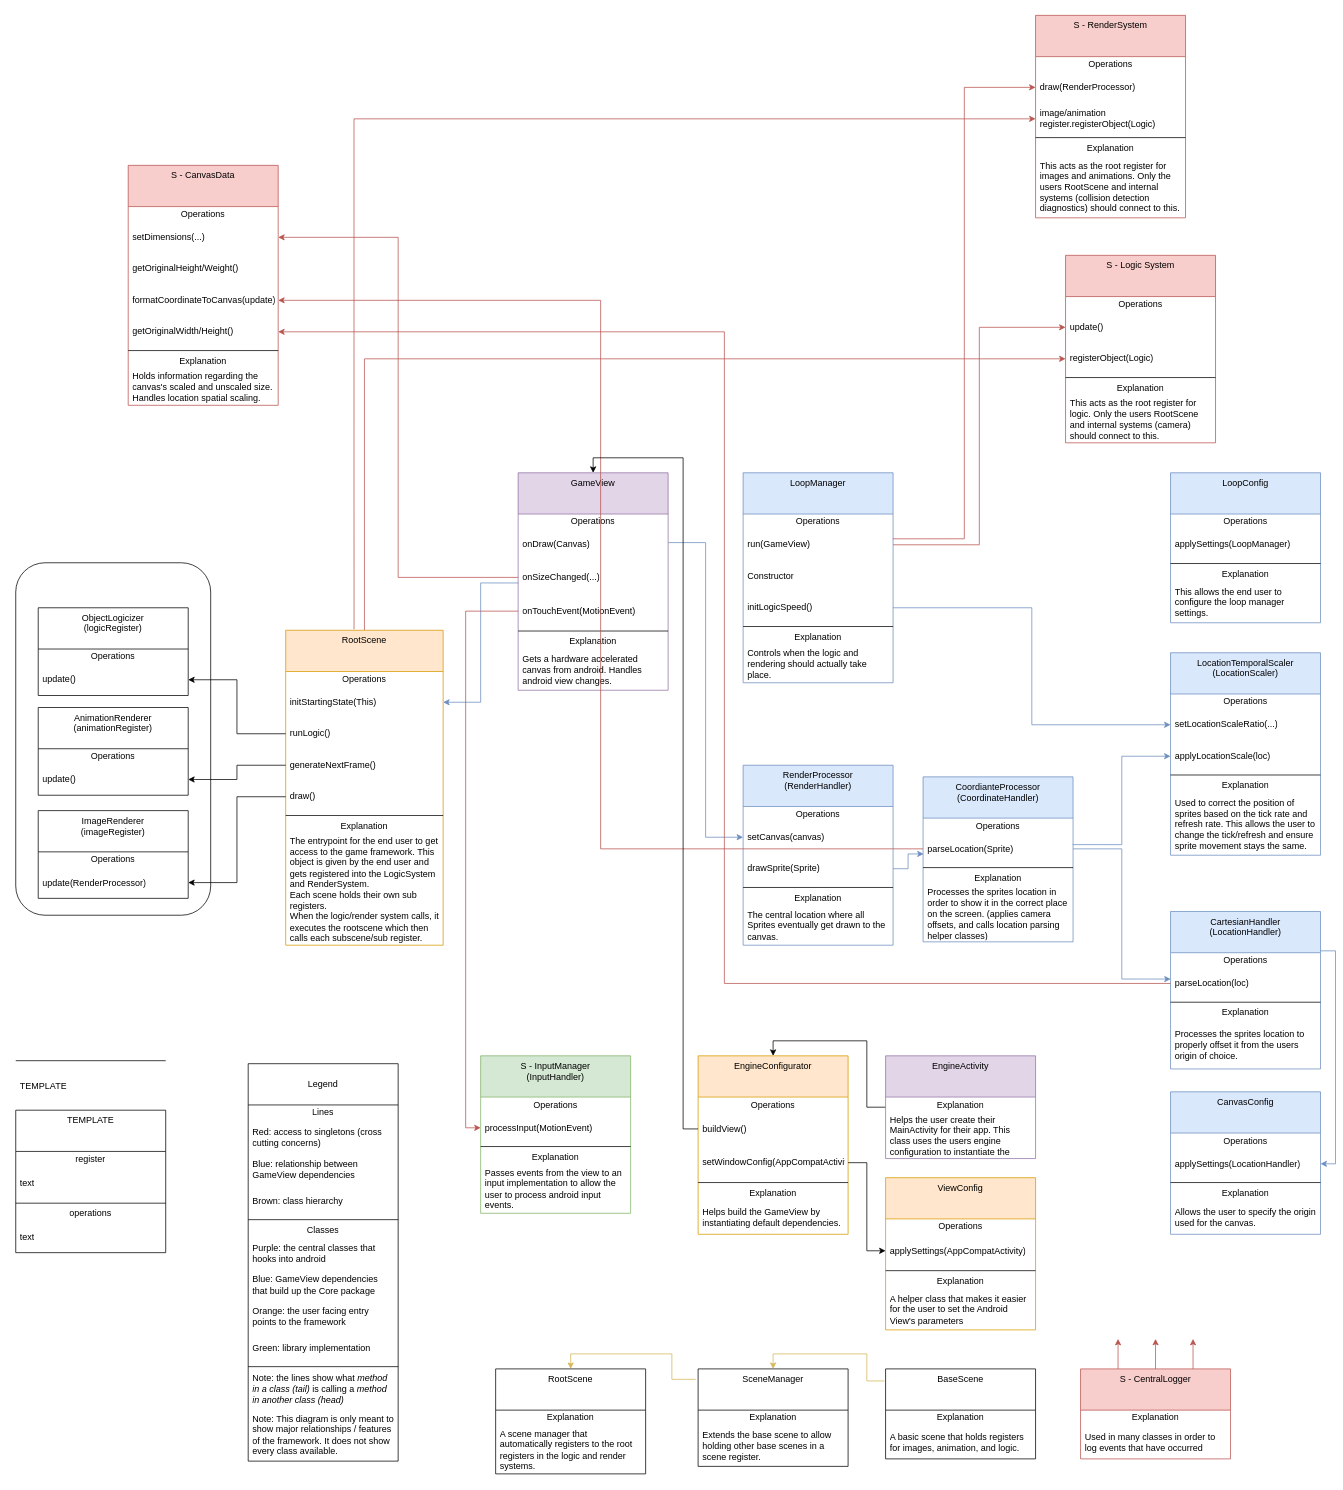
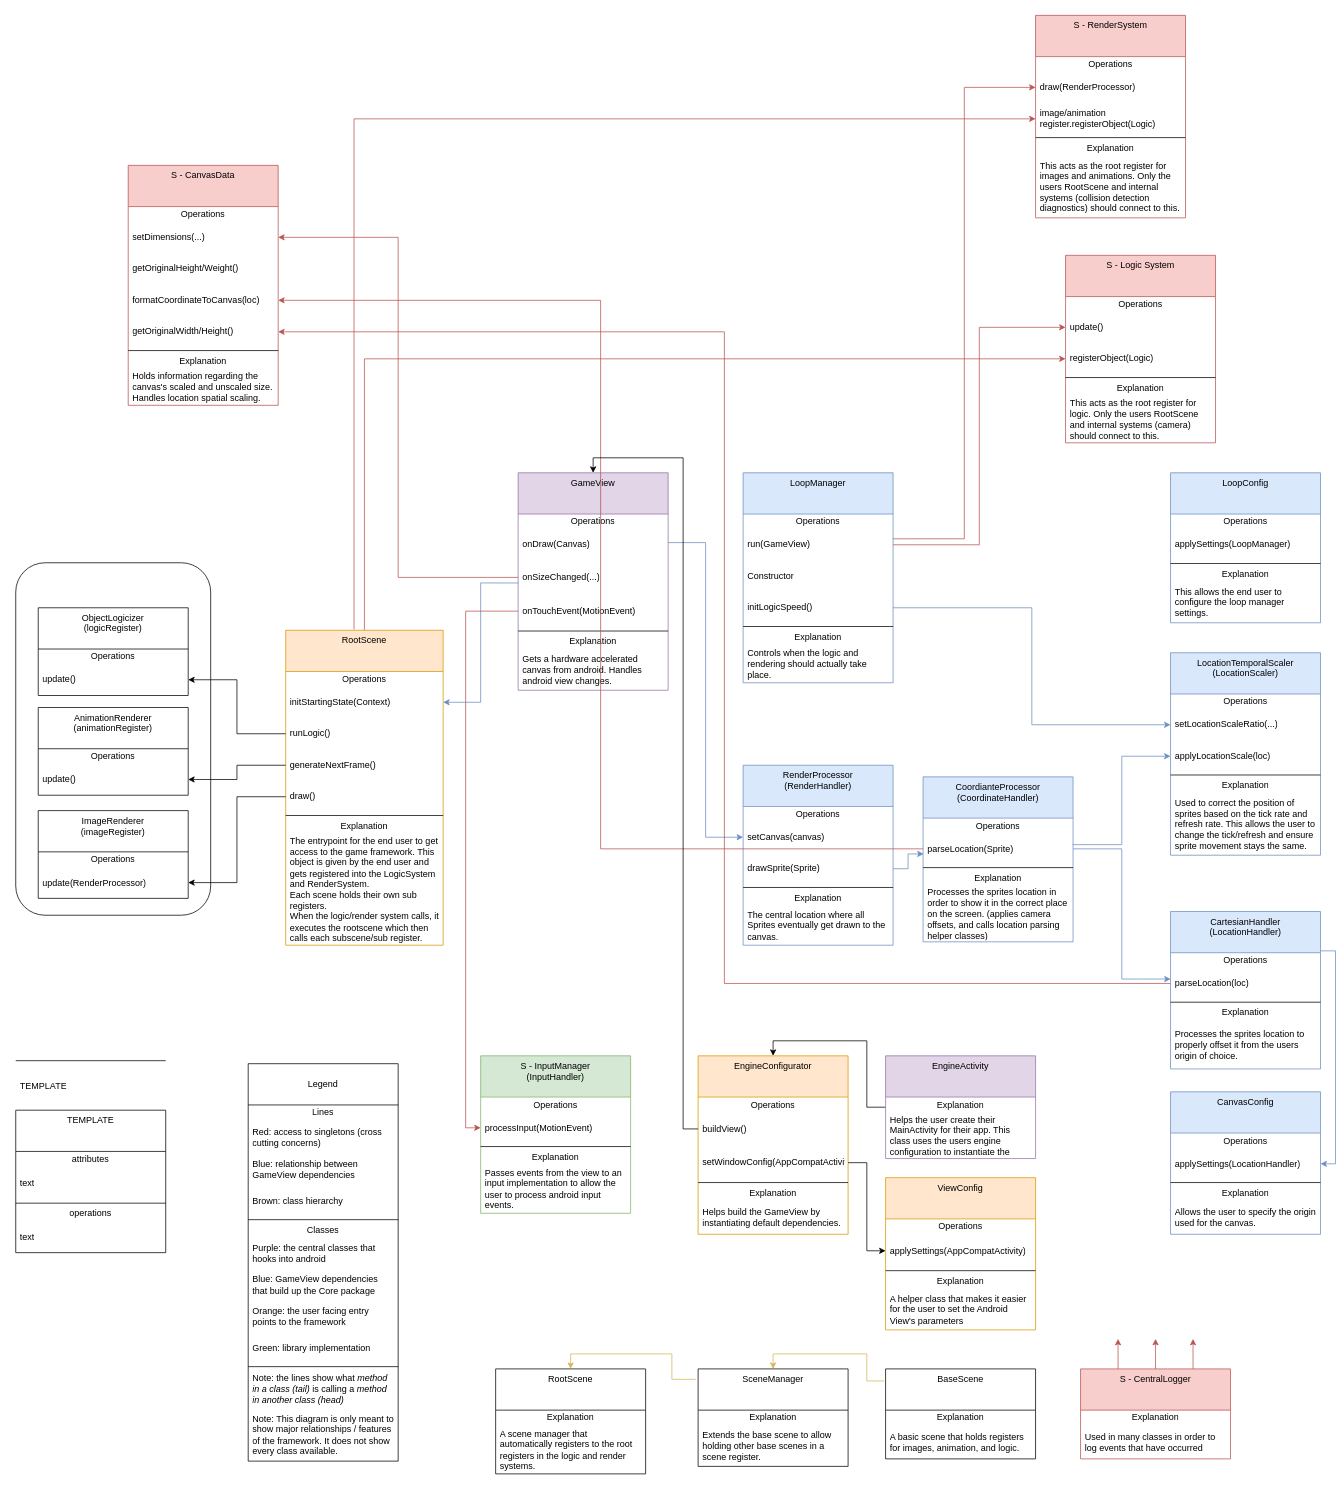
node "formatCoordinateToCanvas(update)": label "formatCoordinateToCanvas(update)" -> "formatCoordinateToCanvas(loc)"
node "initStartingState(This)": label "initStartingState(This)" -> "initStartingState(Context)"
node "register": label "register" -> "attributes"
